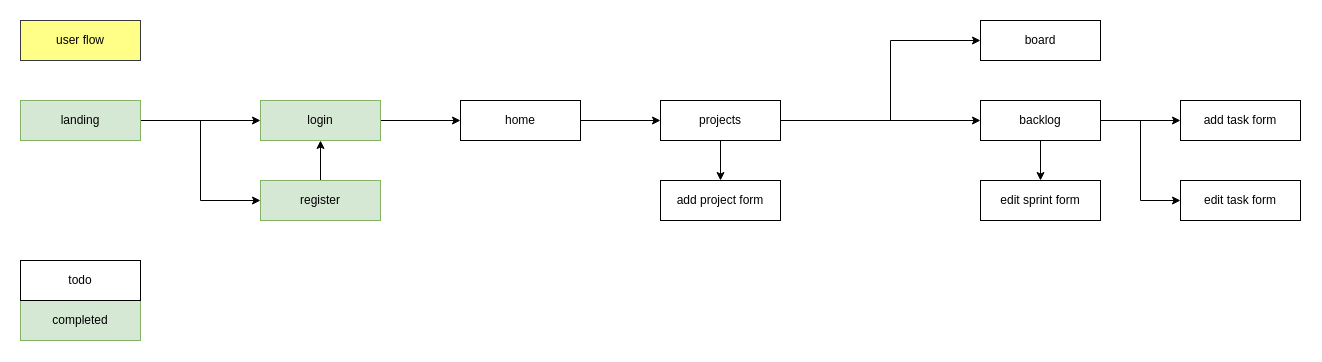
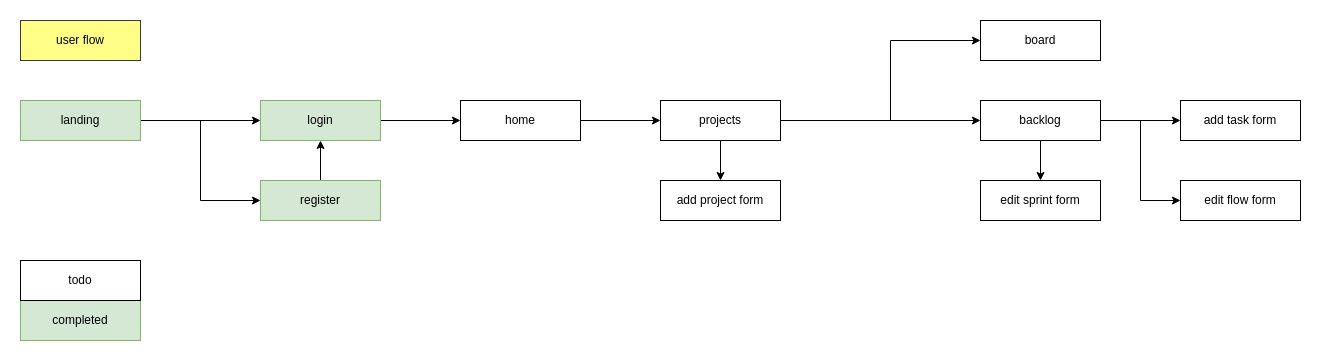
node "edit task form": label "edit task form" -> "edit flow form"
